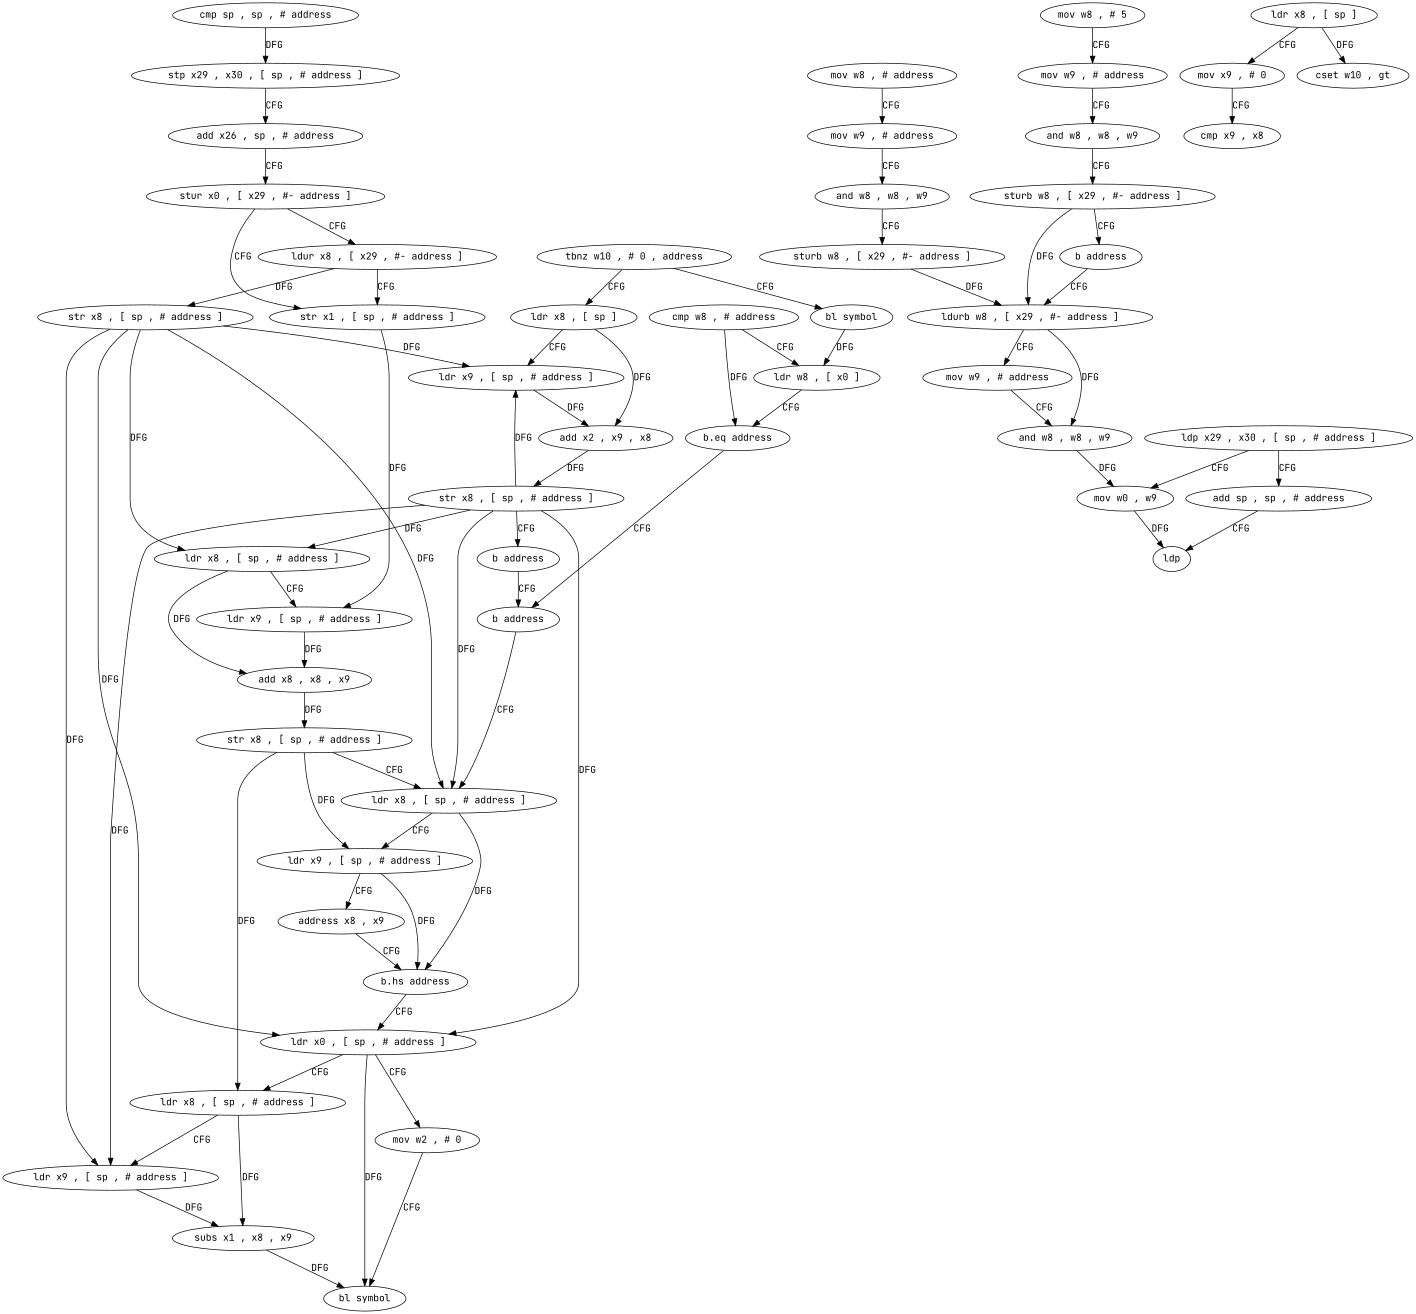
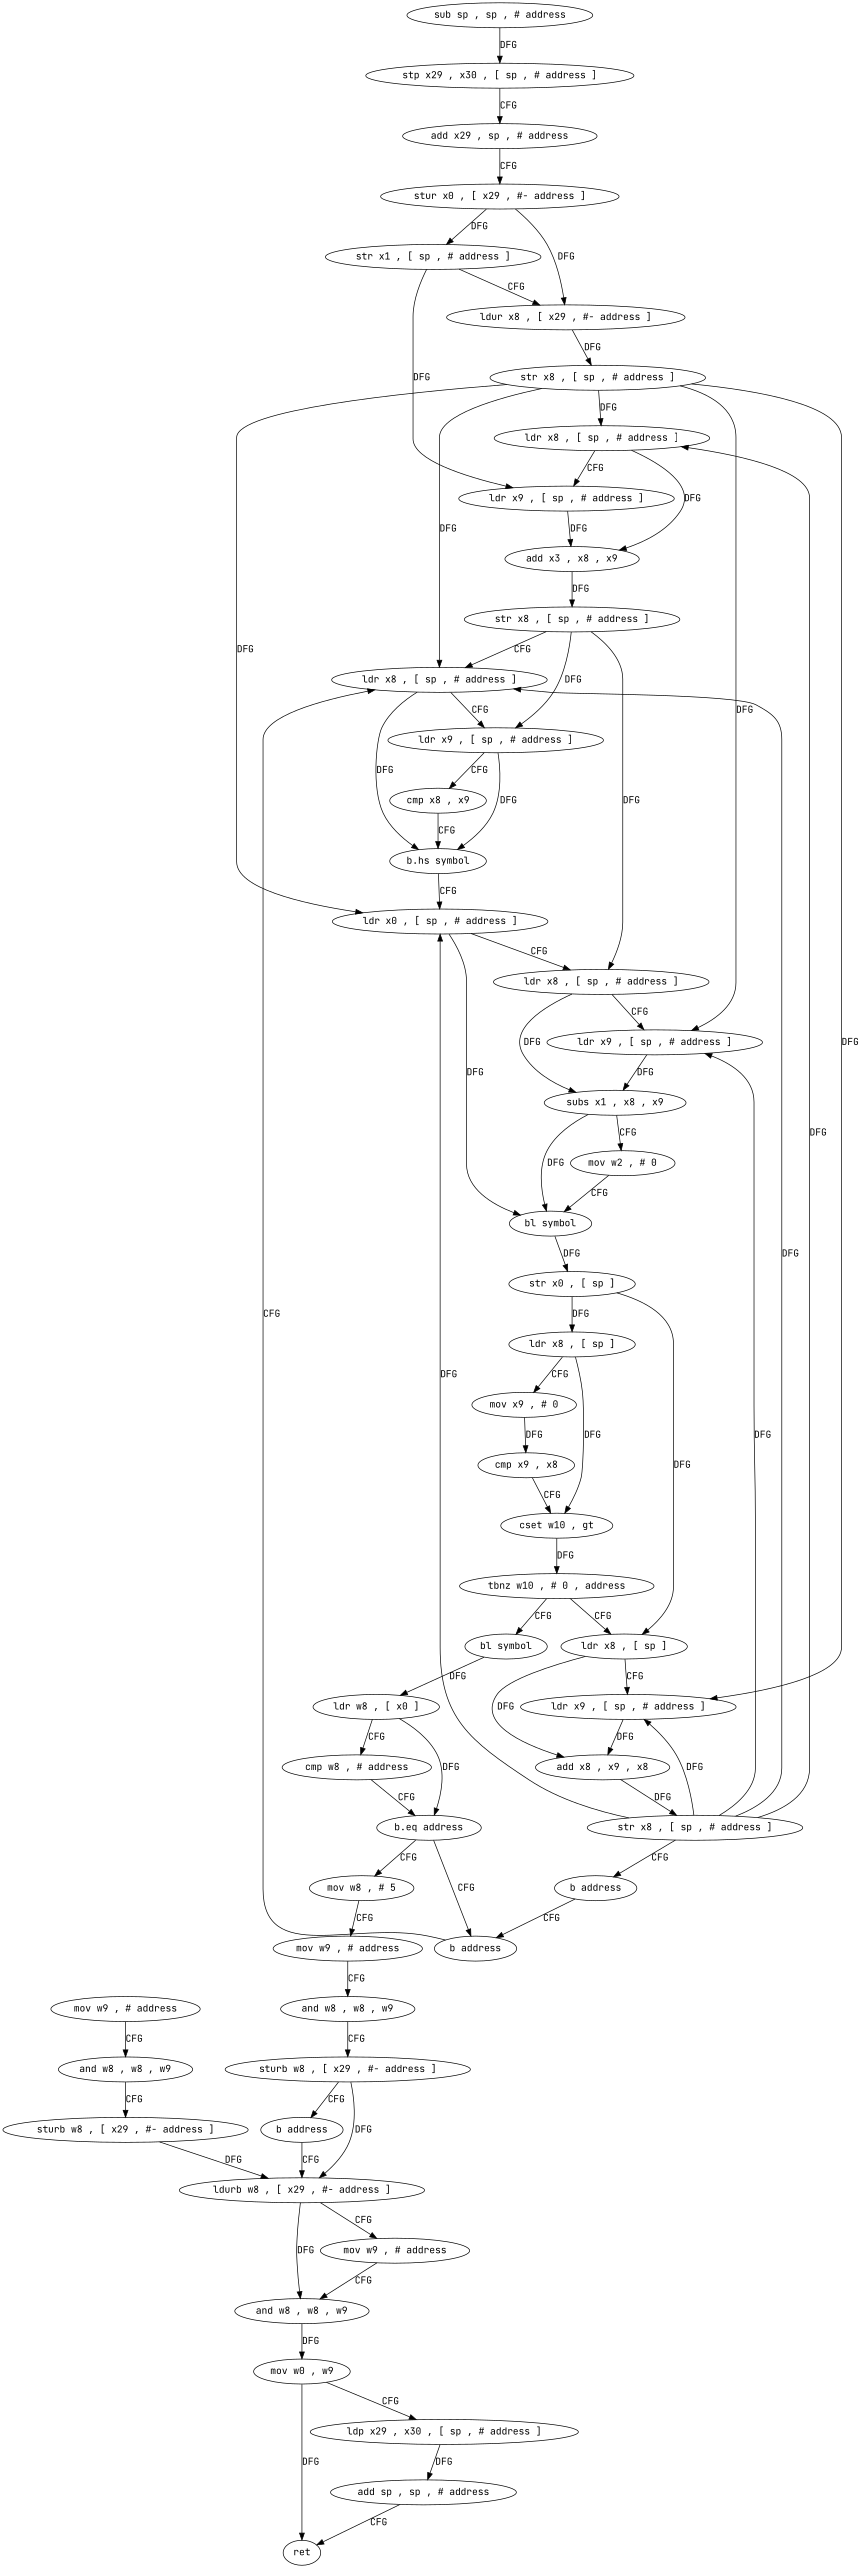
node "cmp sp , sp , # address": label "cmp sp , sp , # address" -> "sub sp , sp , # address"
node "mov w8 , # address": removed
edge "mov x9 , # 0" -> "cmp x9 , x8": label "CFG" -> "DFG"
node "add x26 , sp , # address": label "add x26 , sp , # address" -> "add x29 , sp , # address"
edge "stur x0 , [ x29 , #- address ]" -> "ldur x8 , [ x29 , #- address ]": label "CFG" -> "DFG"
edge "stur x0 , [ x29 , #- address ]" -> "str x1 , [ sp , # address ]": label "CFG" -> "DFG"
edge "ldur x8 , [ x29 , #- address ]" -> "str x1 , [ sp , # address ]": reversed
edge "cmp w8 , # address" -> "ldr w8 , [ x0 ]": reversed
edge "cmp w8 , # address" -> "b.eq address": label "DFG" -> "CFG"
edge "ldr w8 , [ x0 ]" -> "b.eq address": label "CFG" -> "DFG"
node "add x2 , x9 , x8": label "add x2 , x9 , x8" -> "add x8 , x9 , x8"
edge "ldp x29 , x30 , [ sp , # address ]" -> "mov w0 , w9": reversed
edge "ldp x29 , x30 , [ sp , # address ]" -> "add sp , sp , # address": label "CFG" -> "DFG"
node "ldp": label "ldp" -> "ret"
node "add x8 , x8 , x9": label "add x8 , x8 , x9" -> "add x3 , x8 , x9"
node "address x8 , x9": label "address x8 , x9" -> "cmp x8 , x9"
node "b.hs address": label "b.hs address" -> "b.hs symbol"
edge "ldr x0 , [ sp , # address ]" -> "mov w2 , # 0": now "subs x1 , x8 , x9" -> "mov w2 , # 0"
node "str x0 , [ sp ]": added
edge "cmp x9 , x8" -> "cset w10 , gt": added, label "CFG"
edge "cset w10 , gt" -> "tbnz w10 , # 0 , address": added, label "DFG"
edge "b.eq address" -> "mov w8 , # 5": added, label "CFG"
